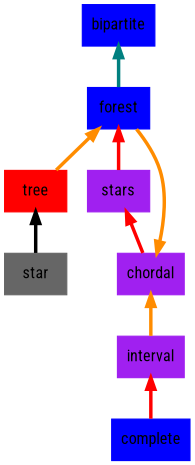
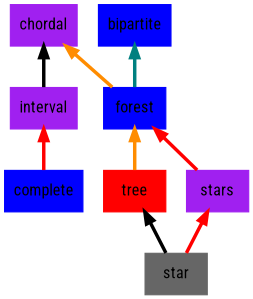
edge "chordal" -> "stars": now "star" -> "stars"
edge "interval" -> "chordal": color darkorange -> black
